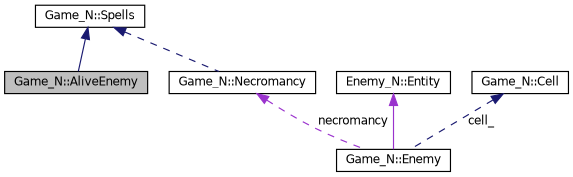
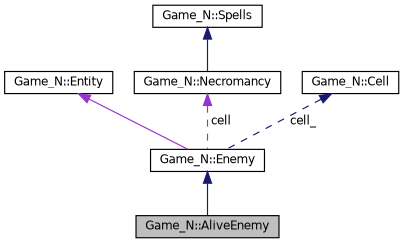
edge "Game_N::Necromancy" -> "Game_N::Spells": style dashed -> solid
edge "Game_N::AliveEnemy" -> "Game_N::Spells": now "Game_N::AliveEnemy" -> "Game_N::Enemy"
node "Enemy_N::Entity": label "Enemy_N::Entity" -> "Game_N::Entity"
edge "Game_N::Enemy" -> "Game_N::Necromancy": label " necromancy" -> " cell"
